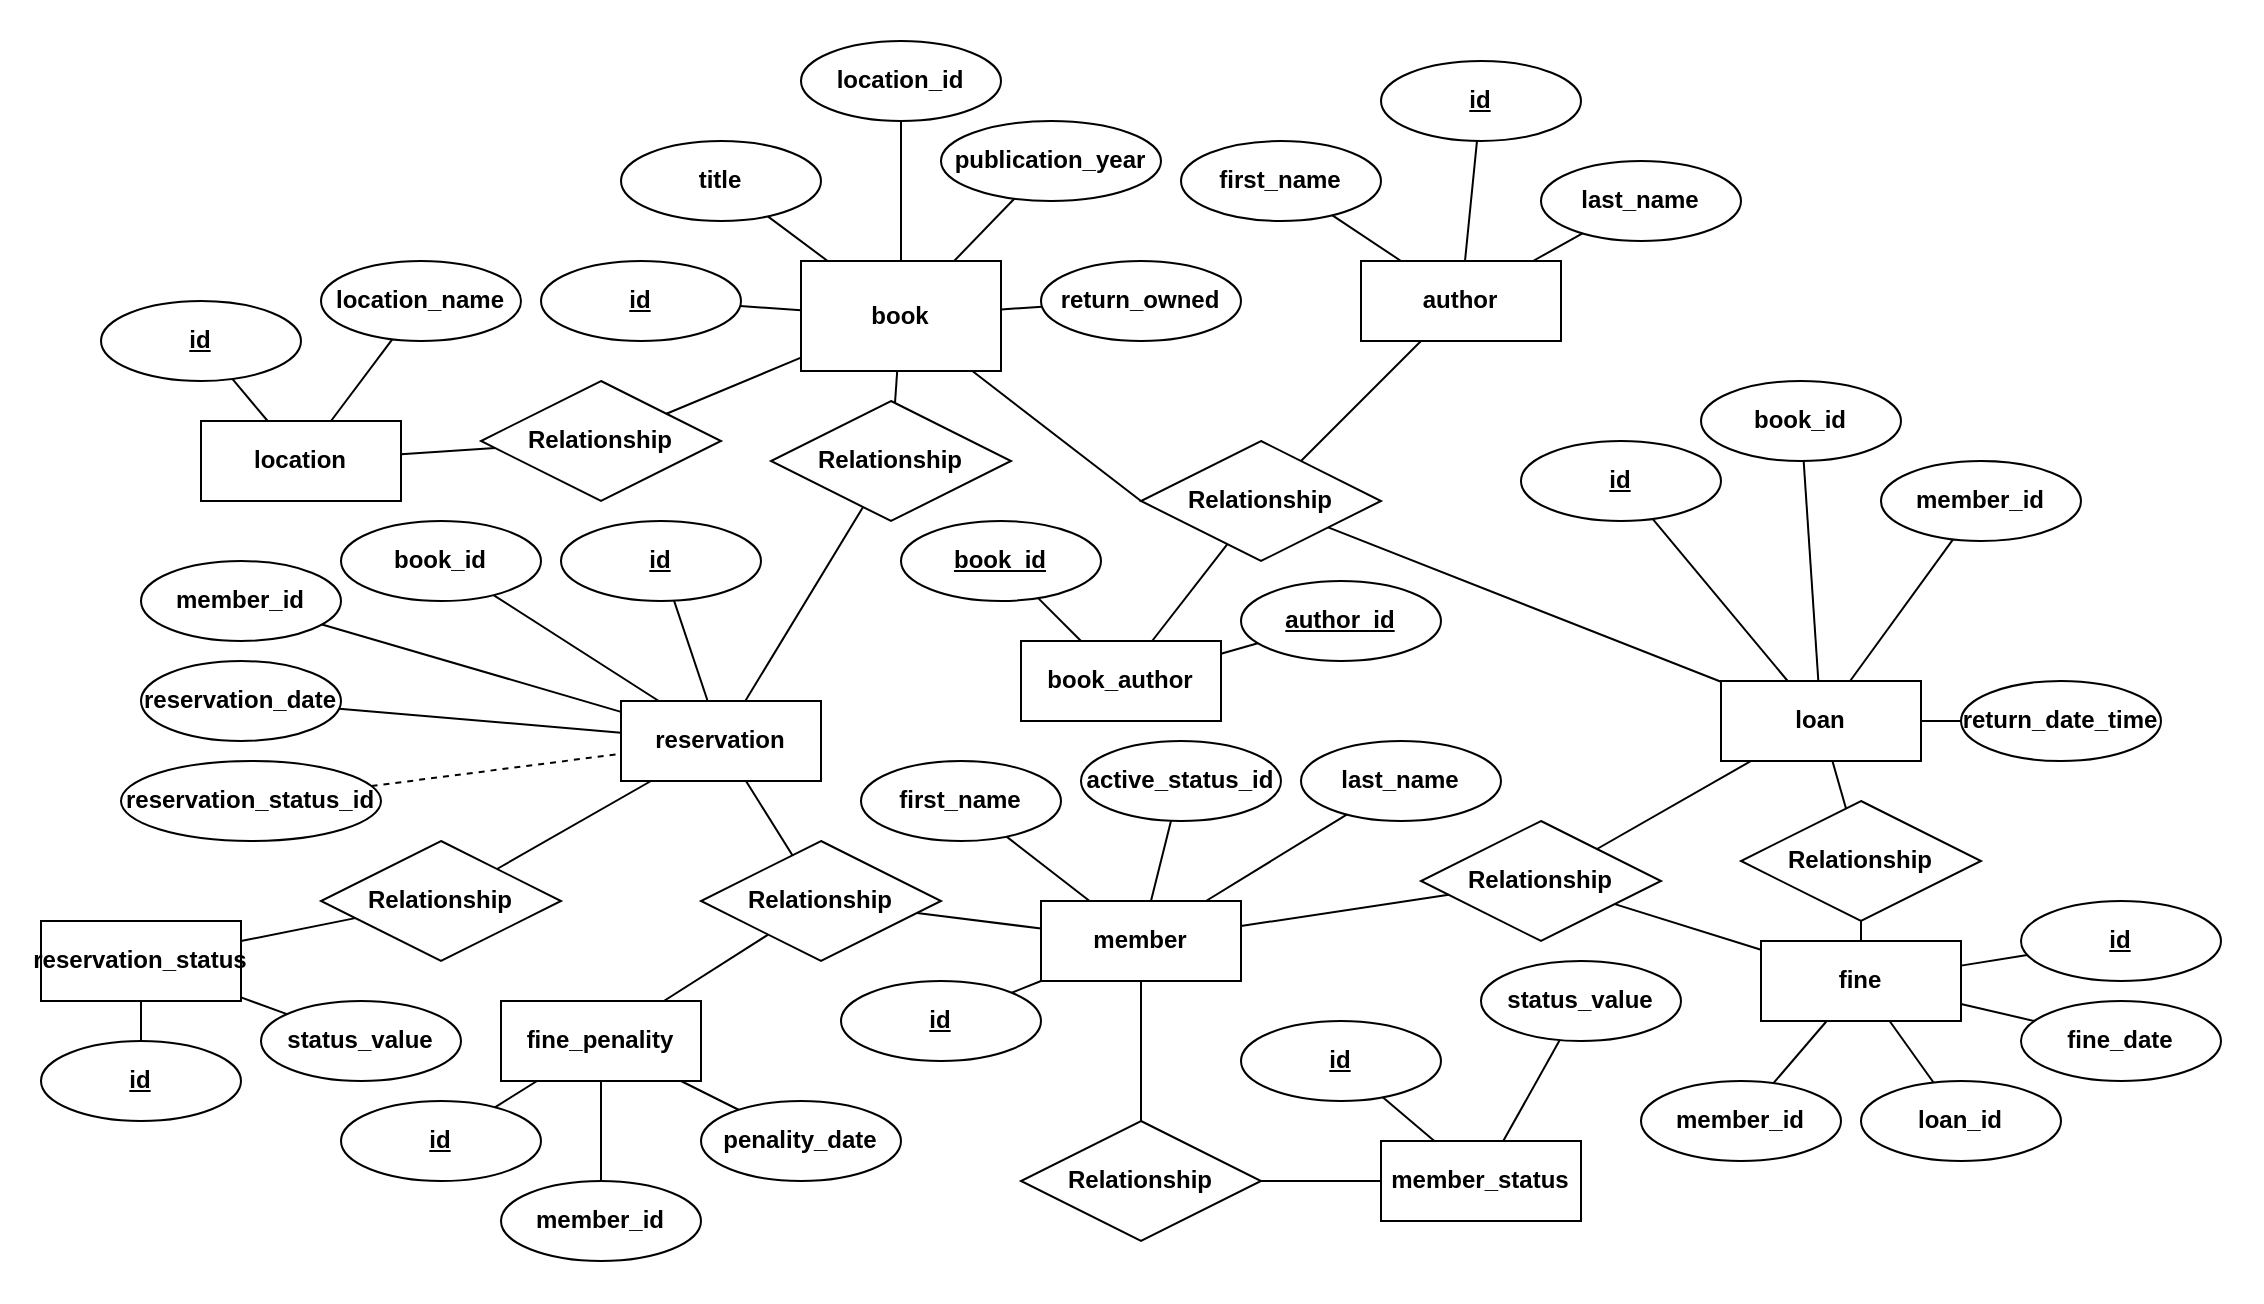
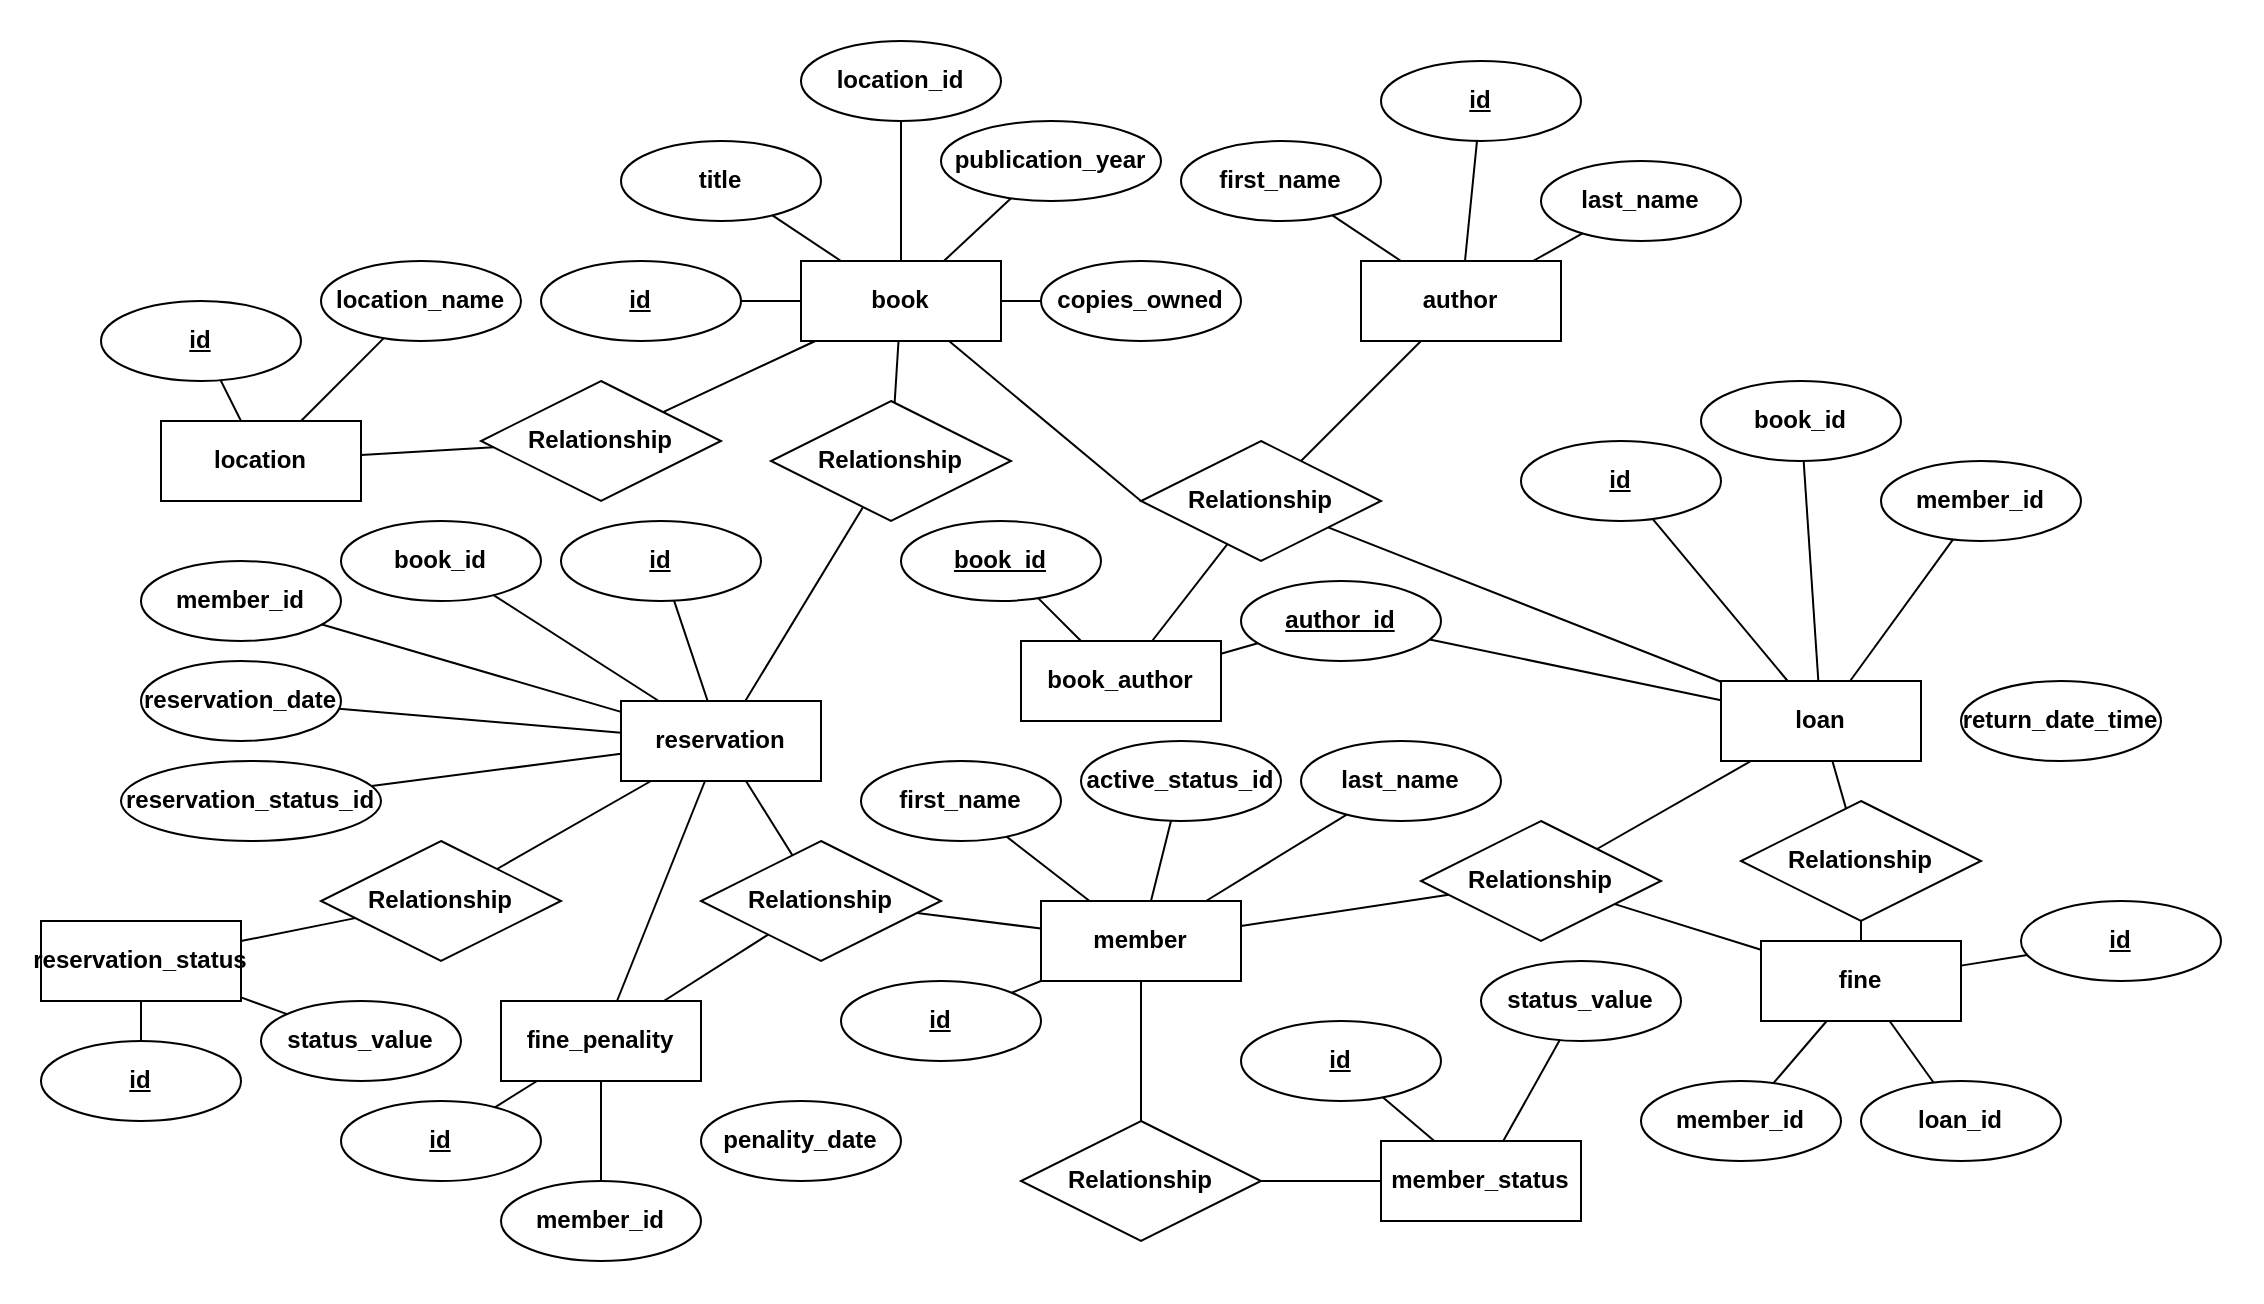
node "return_owned": label "return_owned" -> "copies_owned"
node "book": size 200x110 -> 200x80
node "location": moved (301, 461) -> (261, 461)
edge "loan" -- "return_date_time": now "loan" -- "author_id"
edge "reservation" -- "reservation_status_id": style dashed -> solid
edge "fine" -- "fine_date": removed
node "fine_date": removed
edge "fine_penality" -- "penality_date": now "fine_penality" -- "reservation"
